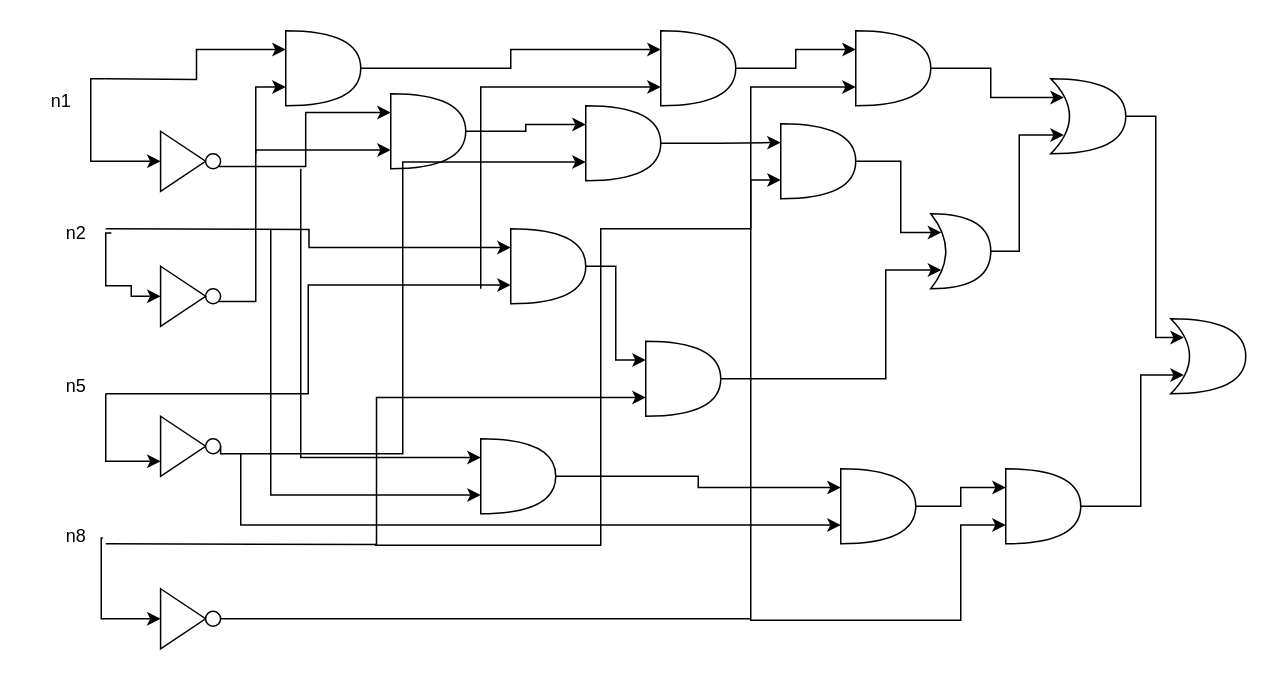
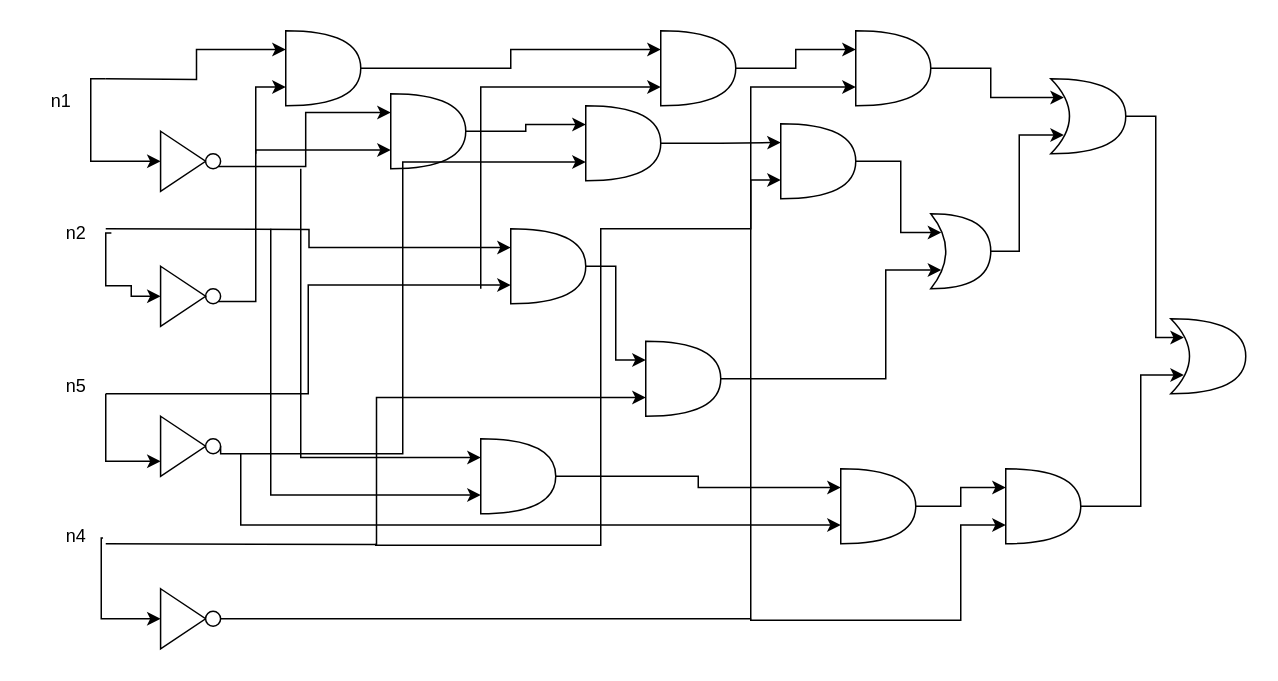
node "n8": label "n8" -> "n4"
